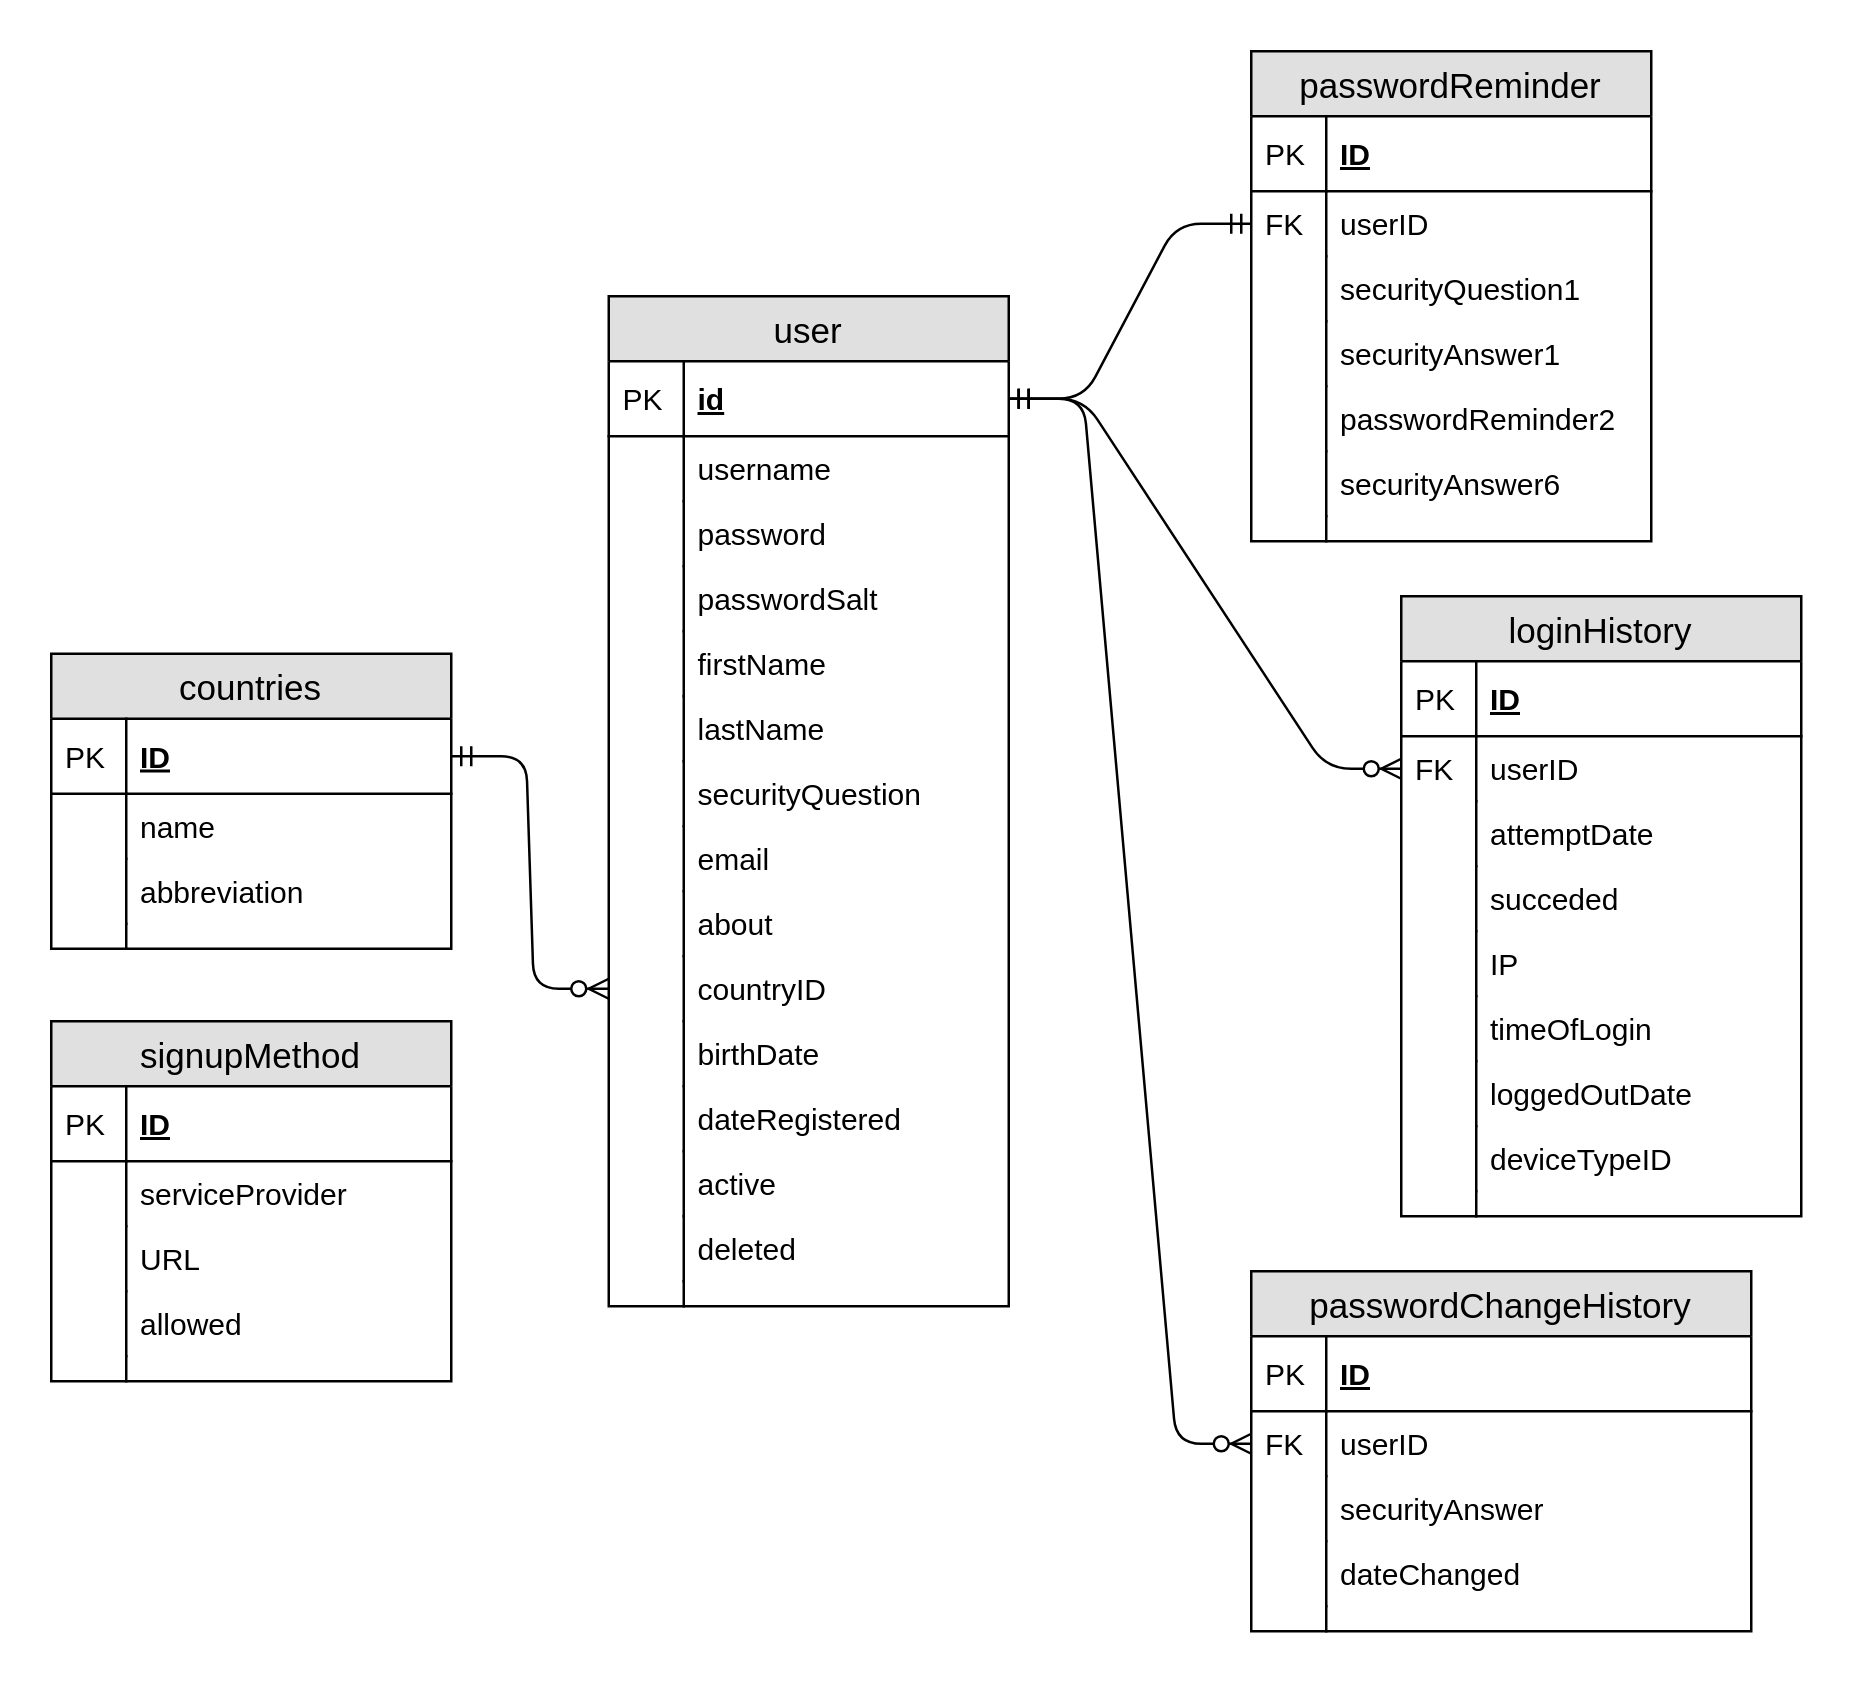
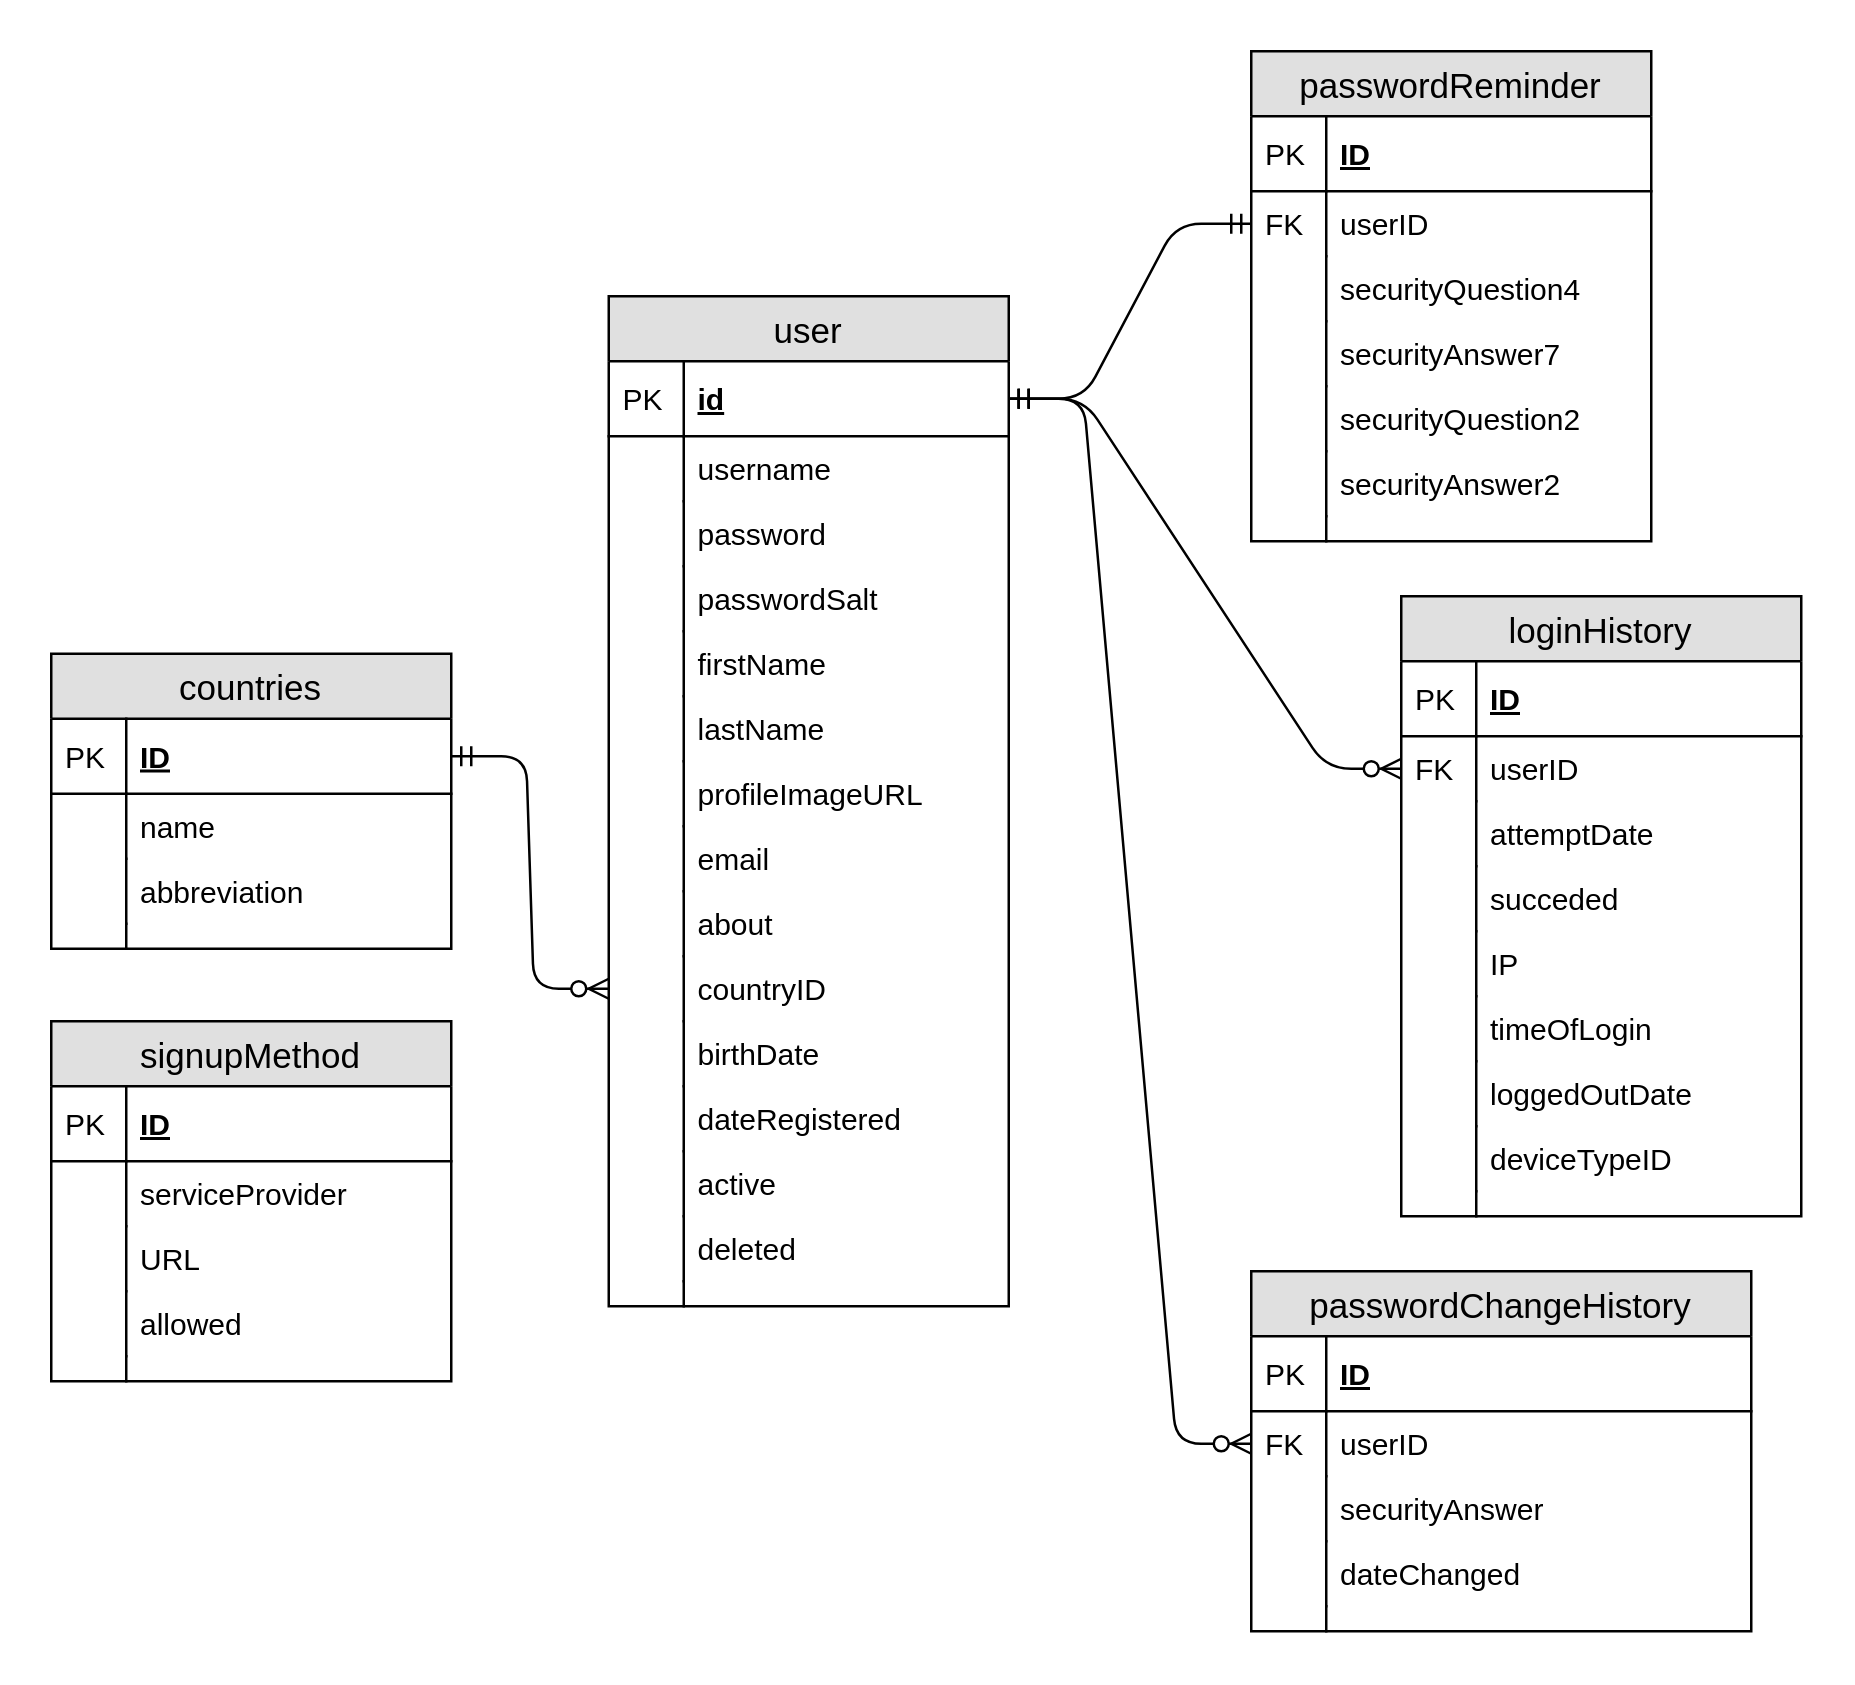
node "securityQuestion1": label "securityQuestion1" -> "securityQuestion4"
node "securityAnswer1": label "securityAnswer1" -> "securityAnswer7"
node "passwordReminder2": label "passwordReminder2" -> "securityQuestion2"
node "securityAnswer6": label "securityAnswer6" -> "securityAnswer2"
node "securityQuestion": label "securityQuestion" -> "profileImageURL"
